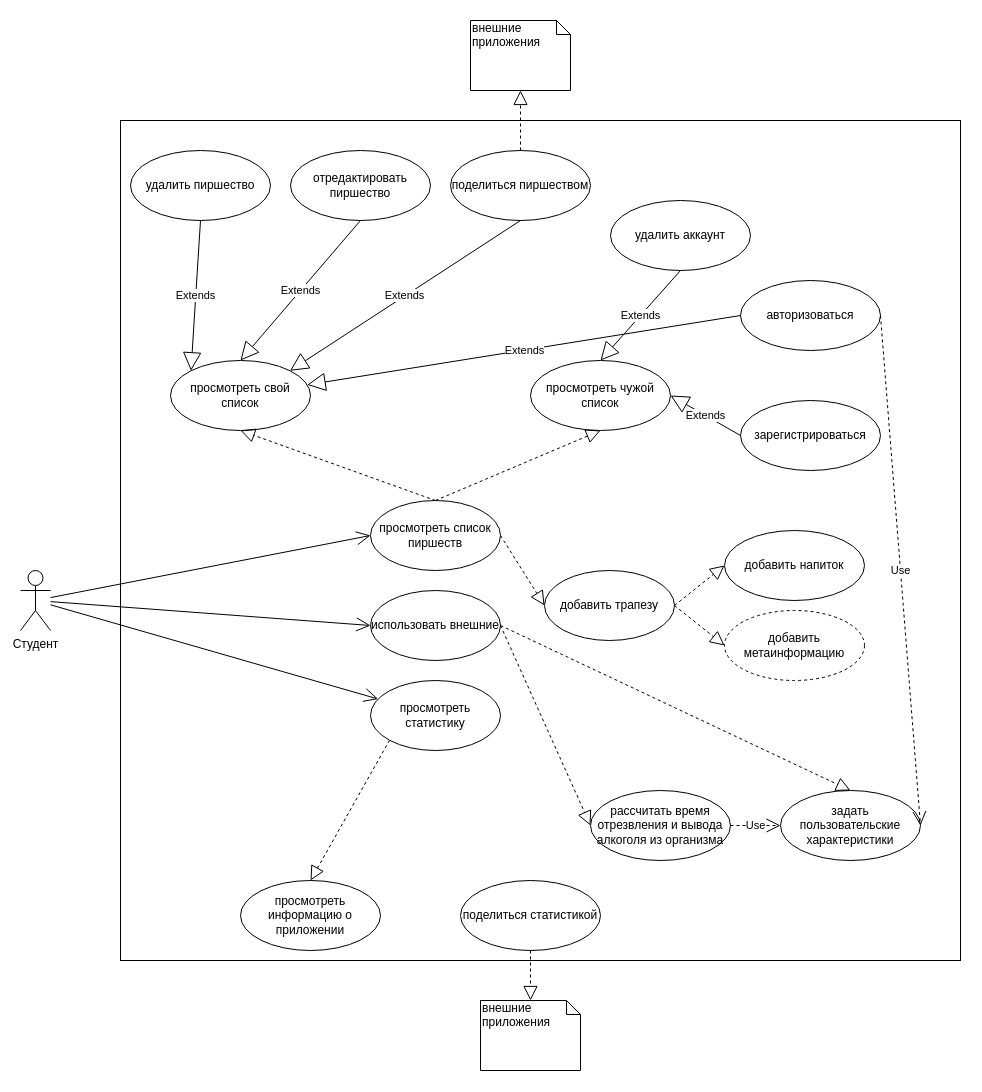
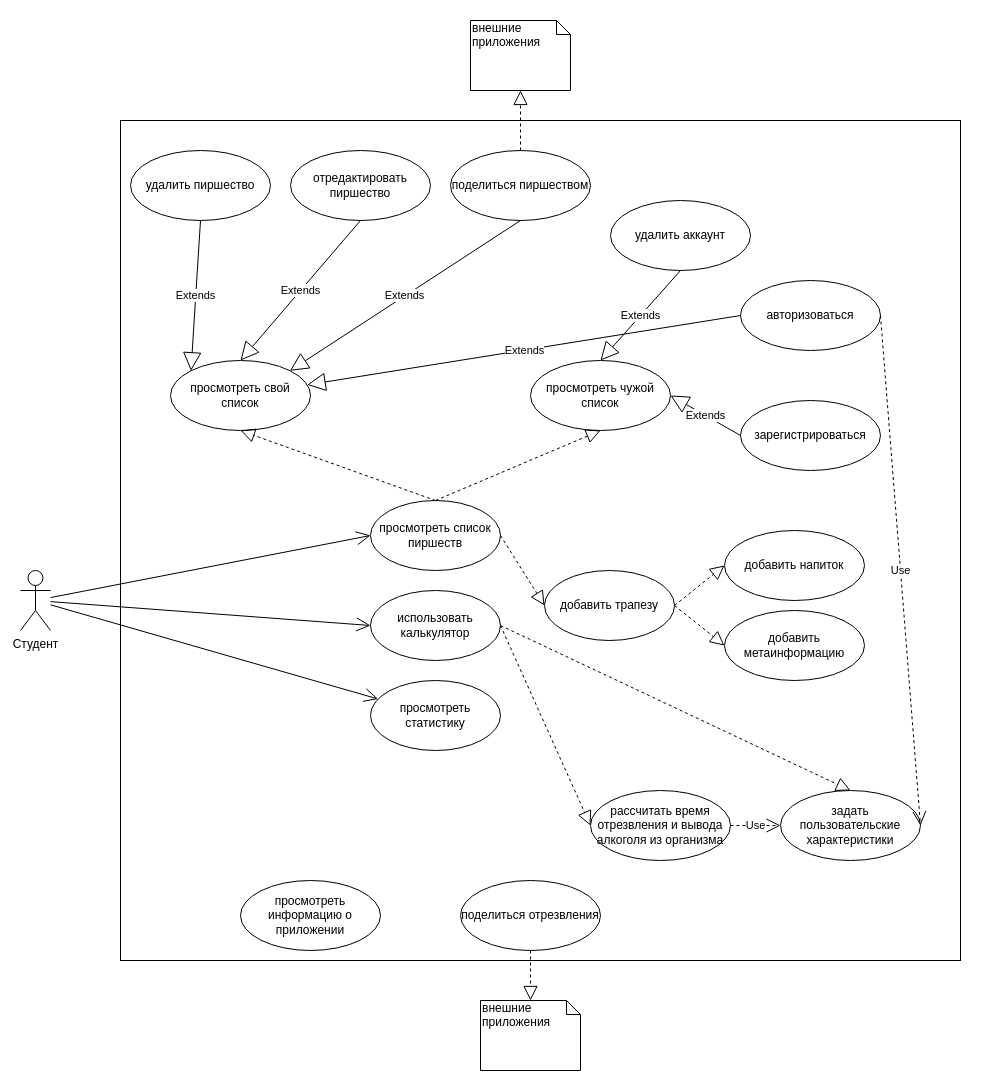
node "использовать внешние": label "использовать внешние" -> "использовать калькулятор"
node "добавить метаинформацию": style dashed -> solid
edge "просмотреть статистику" -> "просмотреть информацию о приложении": removed
node "поделиться статистикой": label "поделиться статистикой" -> "поделиться отрезвления"
